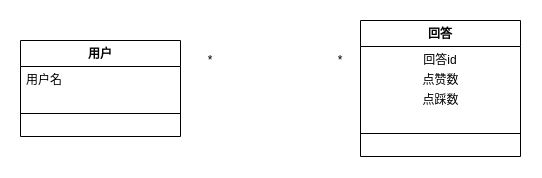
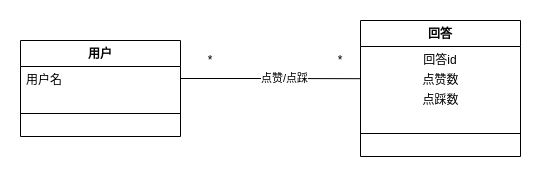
edge "用户名" -- "点赞数": added, label "点赞/点踩"
